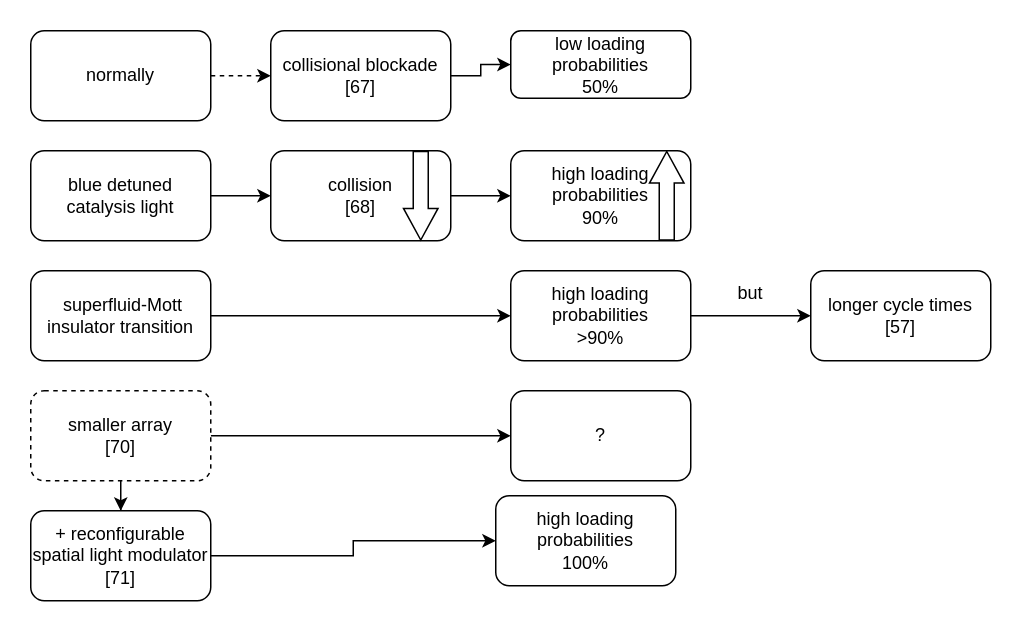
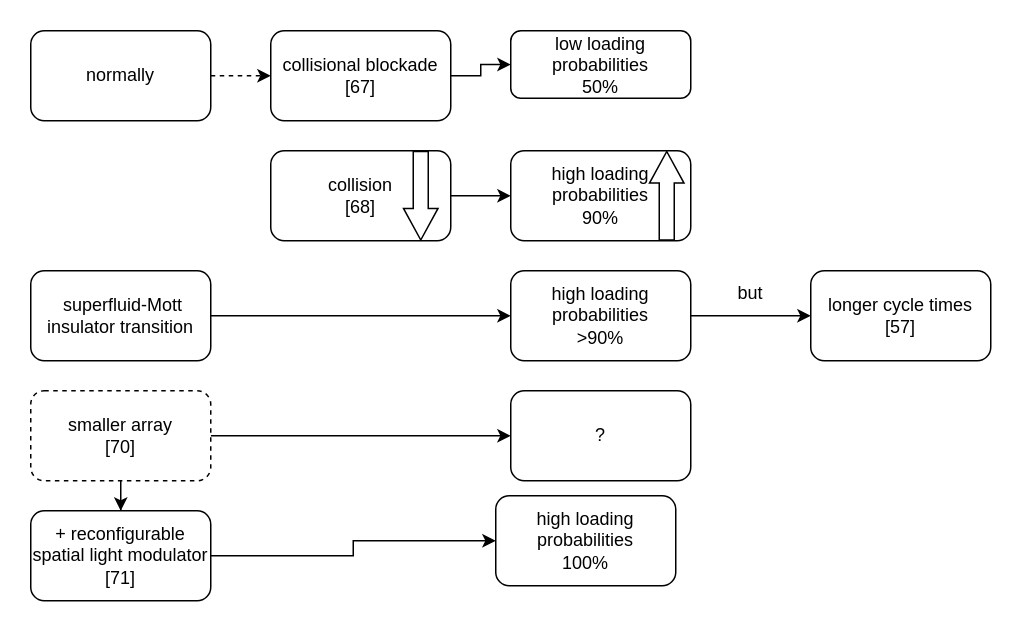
node "blue detuned catalysis light": removed
edge "blue detuned catalysis light" -> "collision [68]": removed
